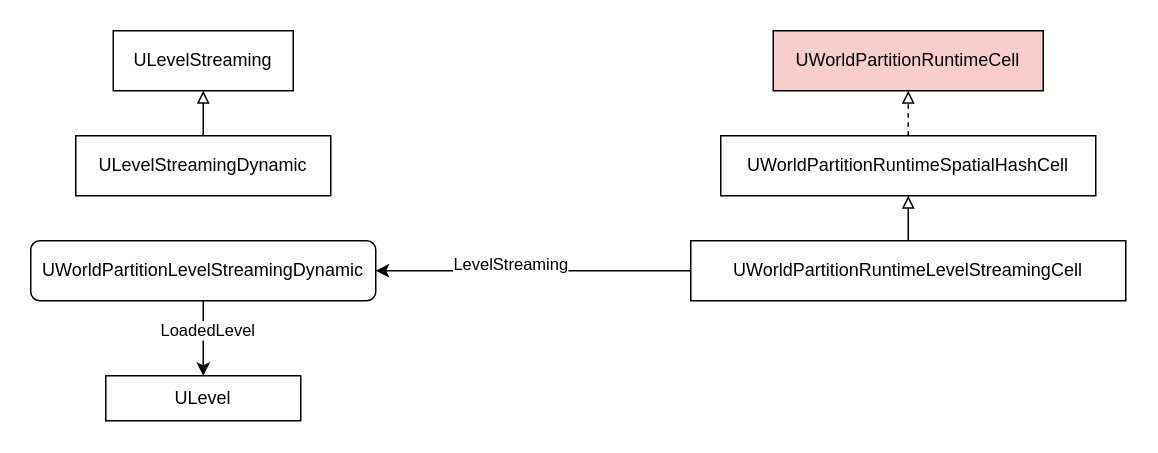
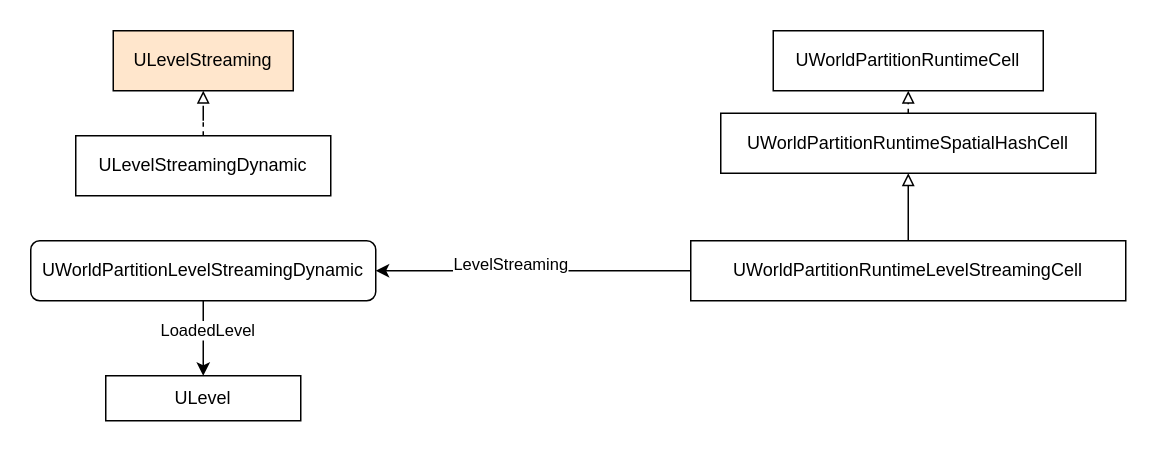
node "ULevelStreaming": fillcolor #ffffff -> #ffe6cc
node "UWorldPartitionRuntimeCell": fillcolor #f8cecc -> #ffffff
edge "ULevelStreamingDynamic" -> "ULevelStreaming": style solid -> dashed
node "UWorldPartitionRuntimeSpatialHashCell": moved (908, 166) -> (908, 143)
